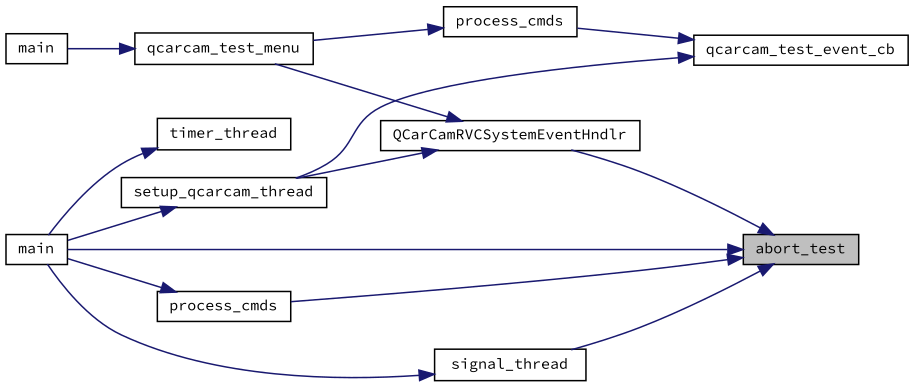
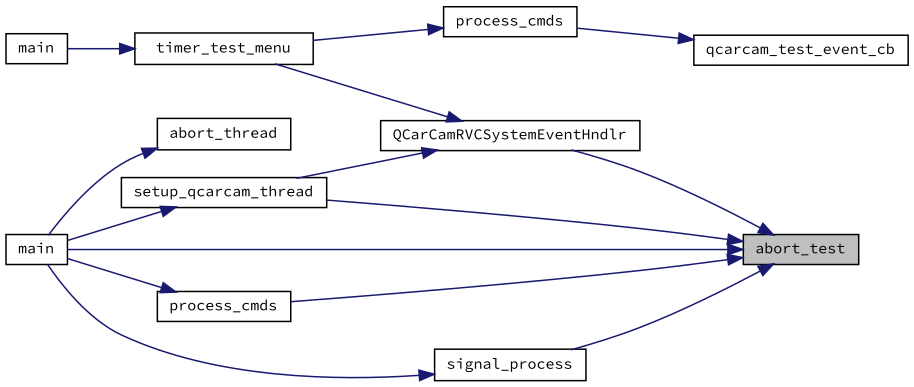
node "qcarcam_test_menu": label "qcarcam_test_menu" -> "timer_test_menu"
edge "setup_qcarcam_thread" -> "qcarcam_test_event_cb": now "setup_qcarcam_thread" -> "abort_test"
node "timer_thread": label "timer_thread" -> "abort_thread"
node "signal_thread": label "signal_thread" -> "signal_process"
